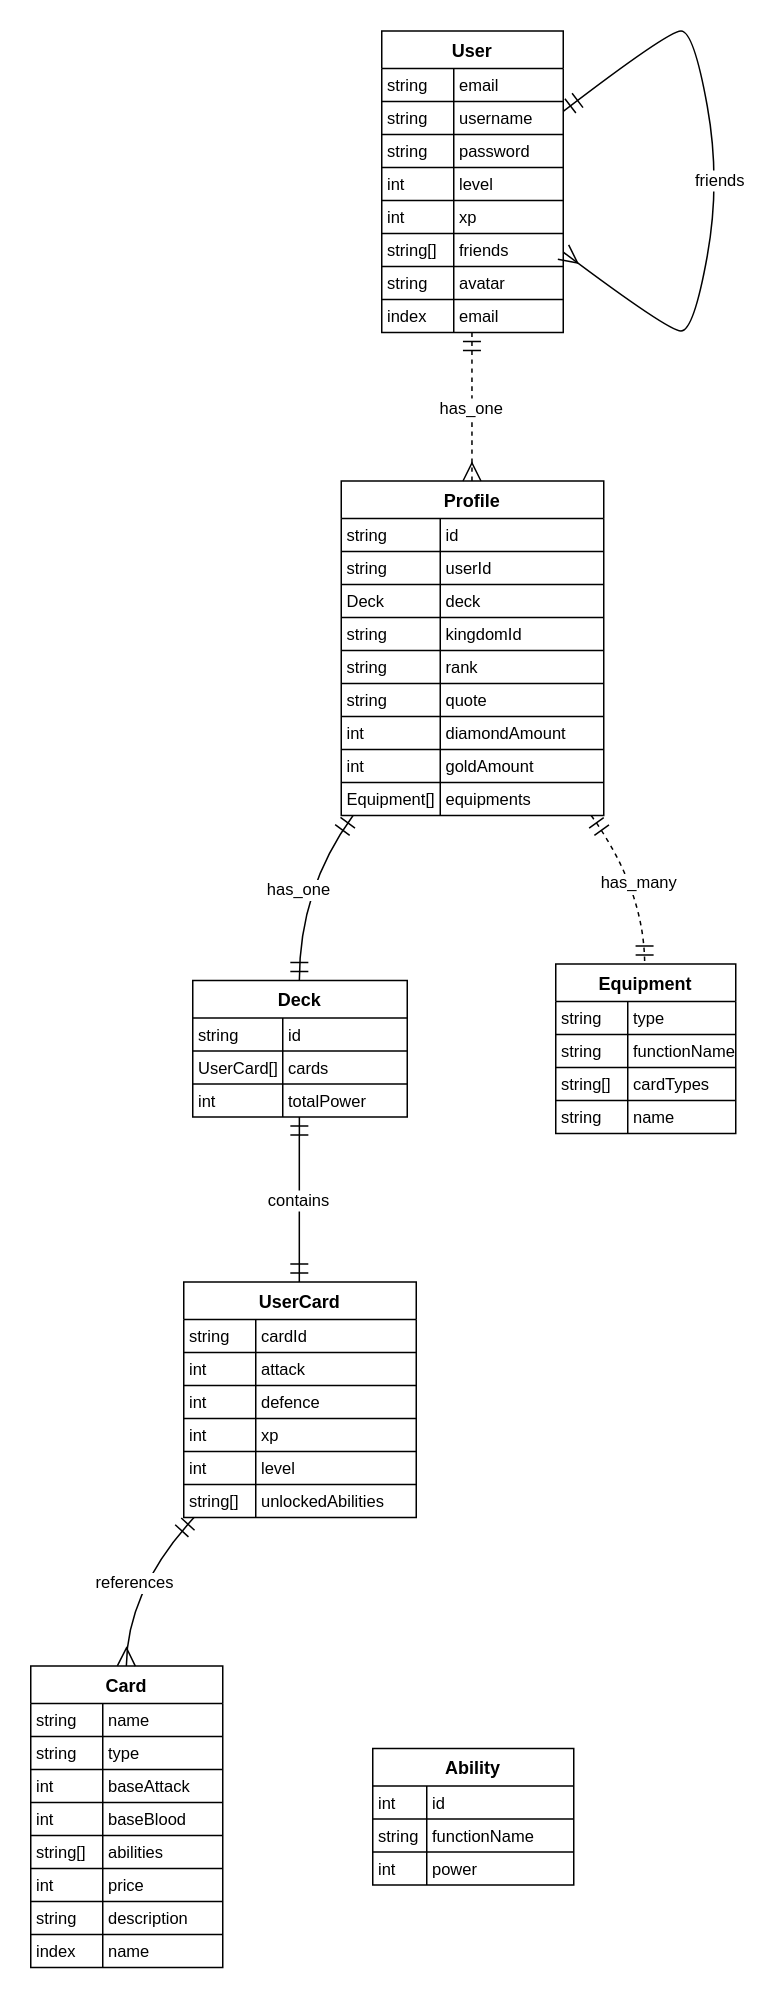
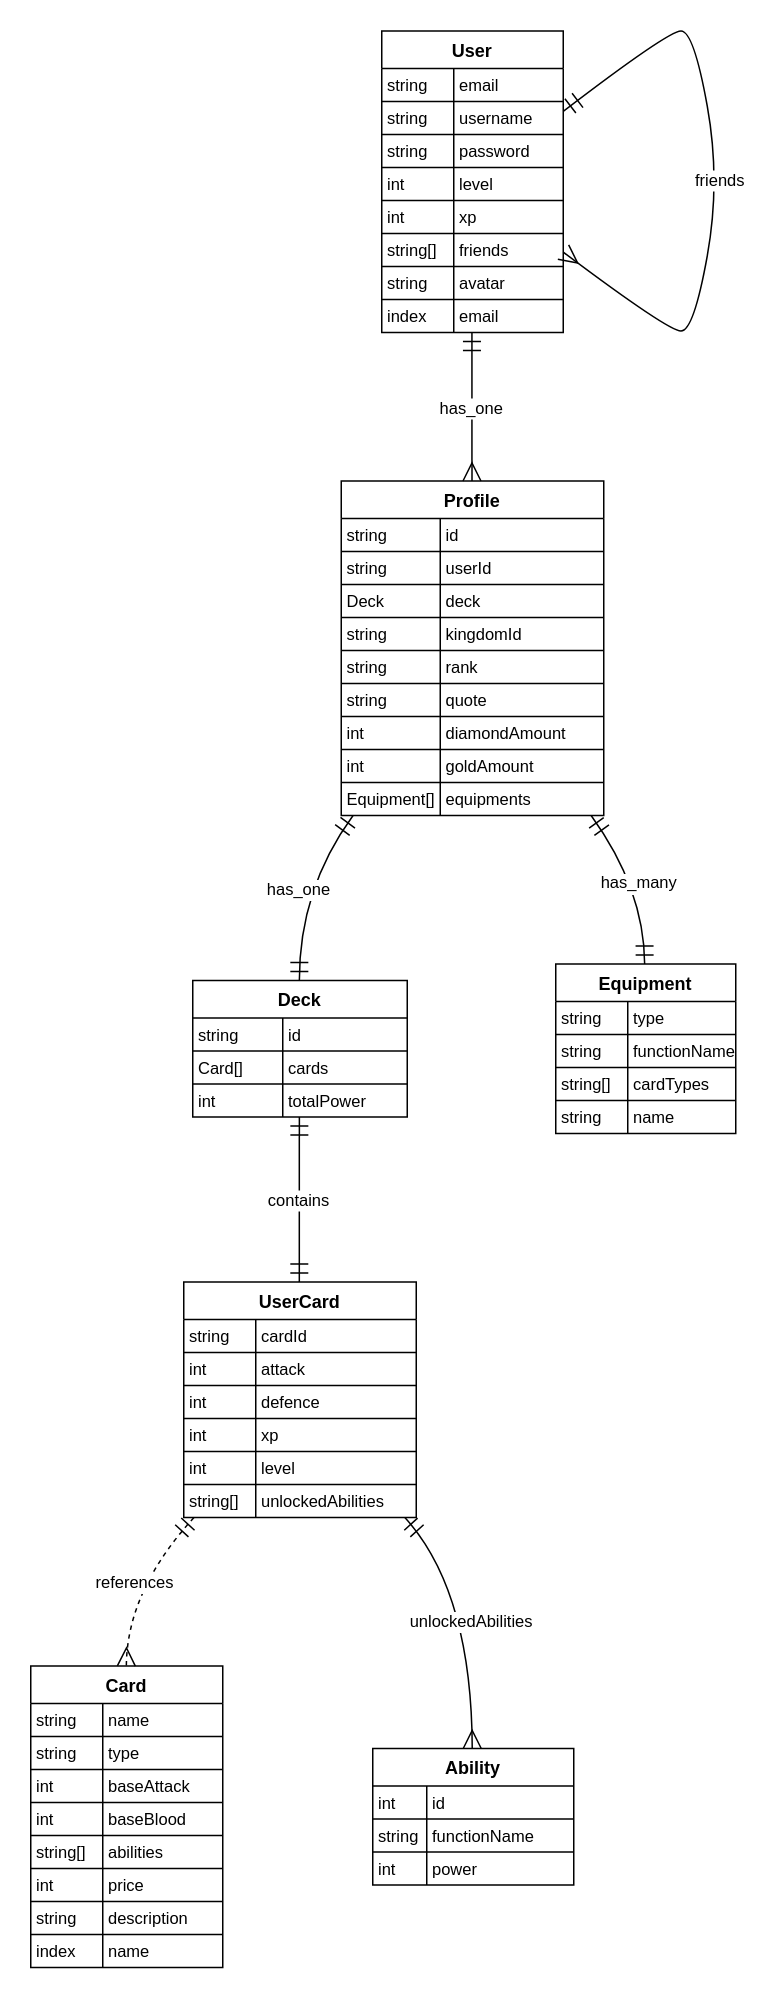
edge "User" -- "Profile": style dashed -> solid
edge "Profile" -- "Equipment": style dashed -> solid
node "UserCard[]": label "UserCard[]" -> "Card[]"
edge "UserCard" -- "Card": style solid -> dashed
edge "UserCard" -- "Ability": added, label "unlockedAbilities"
